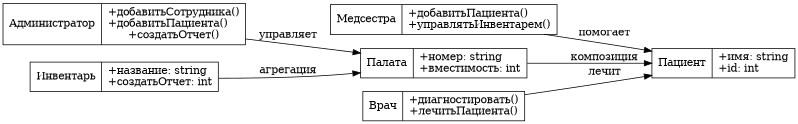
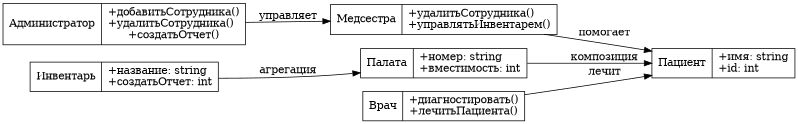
node "Медсестра": text "+добавитьПациента()" -> "+удалитьСотрудника()"
node "Администратор": text "+добавитьПациента()" -> "+удалитьСотрудника()"
edge "Администратор" -> "Палата": now "Администратор" -> "Медсестра"
